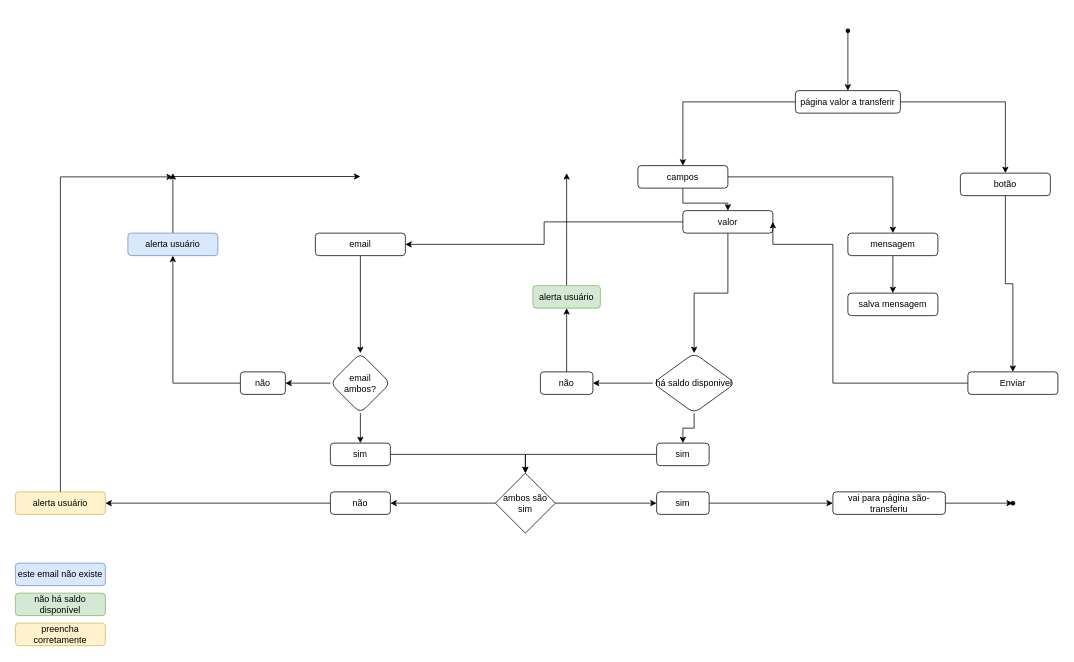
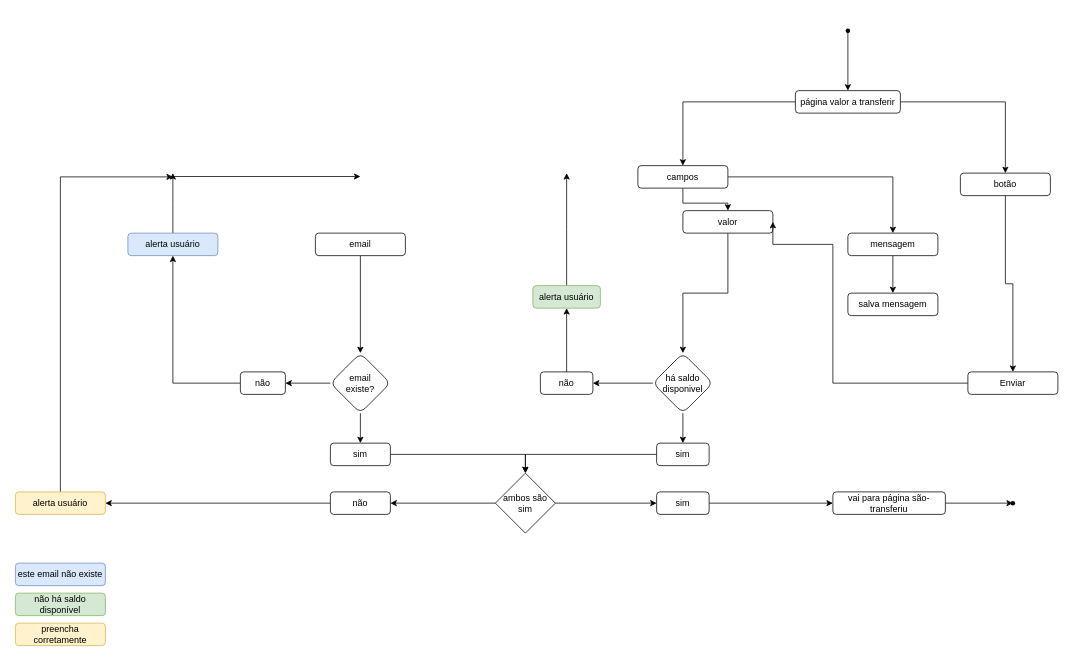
edge "valor" -> "email": removed
node "email ambos?": label "email ambos?" -> "email existe?"
node "há saldo disponivel": size 83x60 -> 60x60
